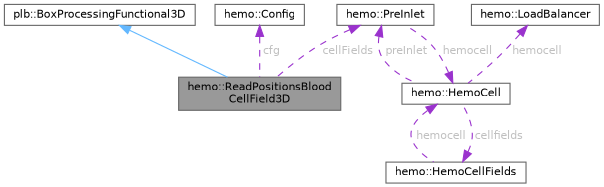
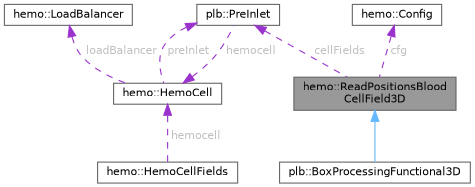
node "hemo::PreInlet": label "hemo::PreInlet" -> "plb::PreInlet"
edge "hemo::HemoCell" -> "hemo::LoadBalancer": label " hemocell" -> " loadBalancer"
edge "hemo::ReadPositionsBlood CellField3D" -> "plb::BoxProcessingFunctional3D": reversed
edge "hemo::HemoCell" -> "hemo::HemoCellFields": removed, label "cellfields"
